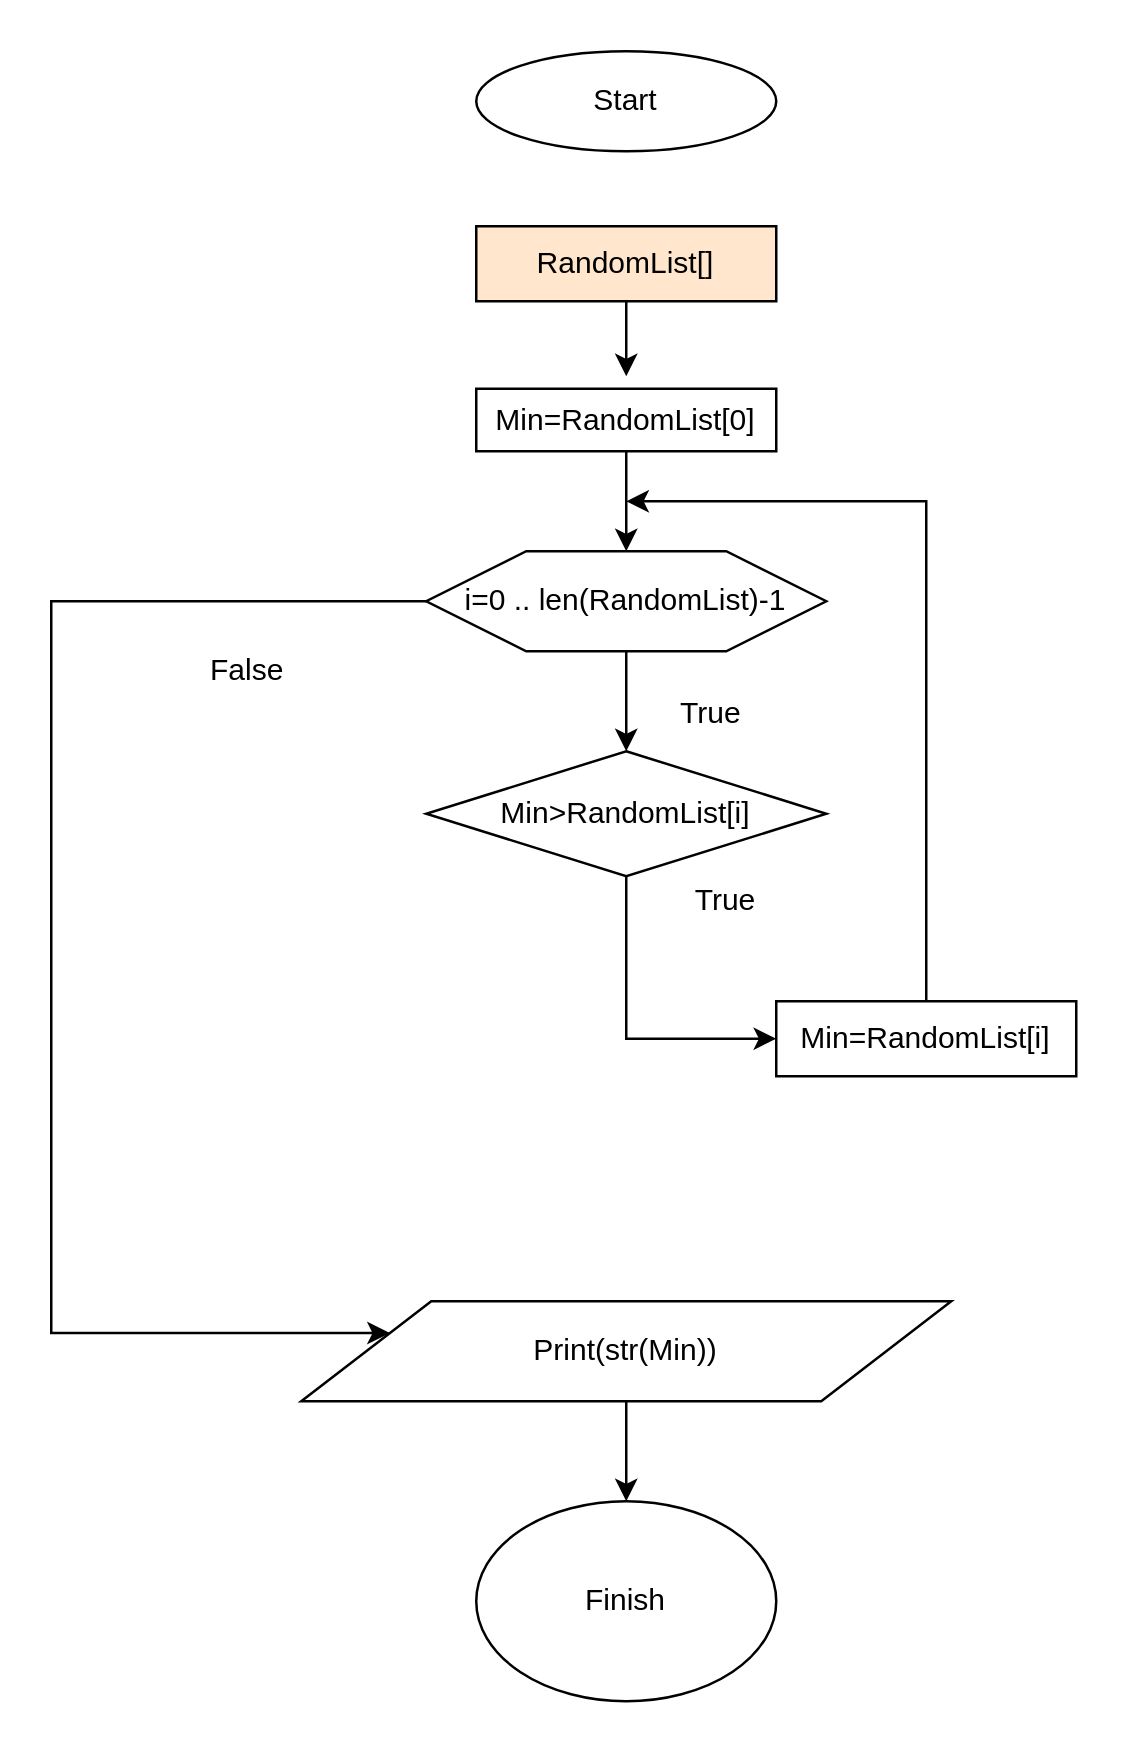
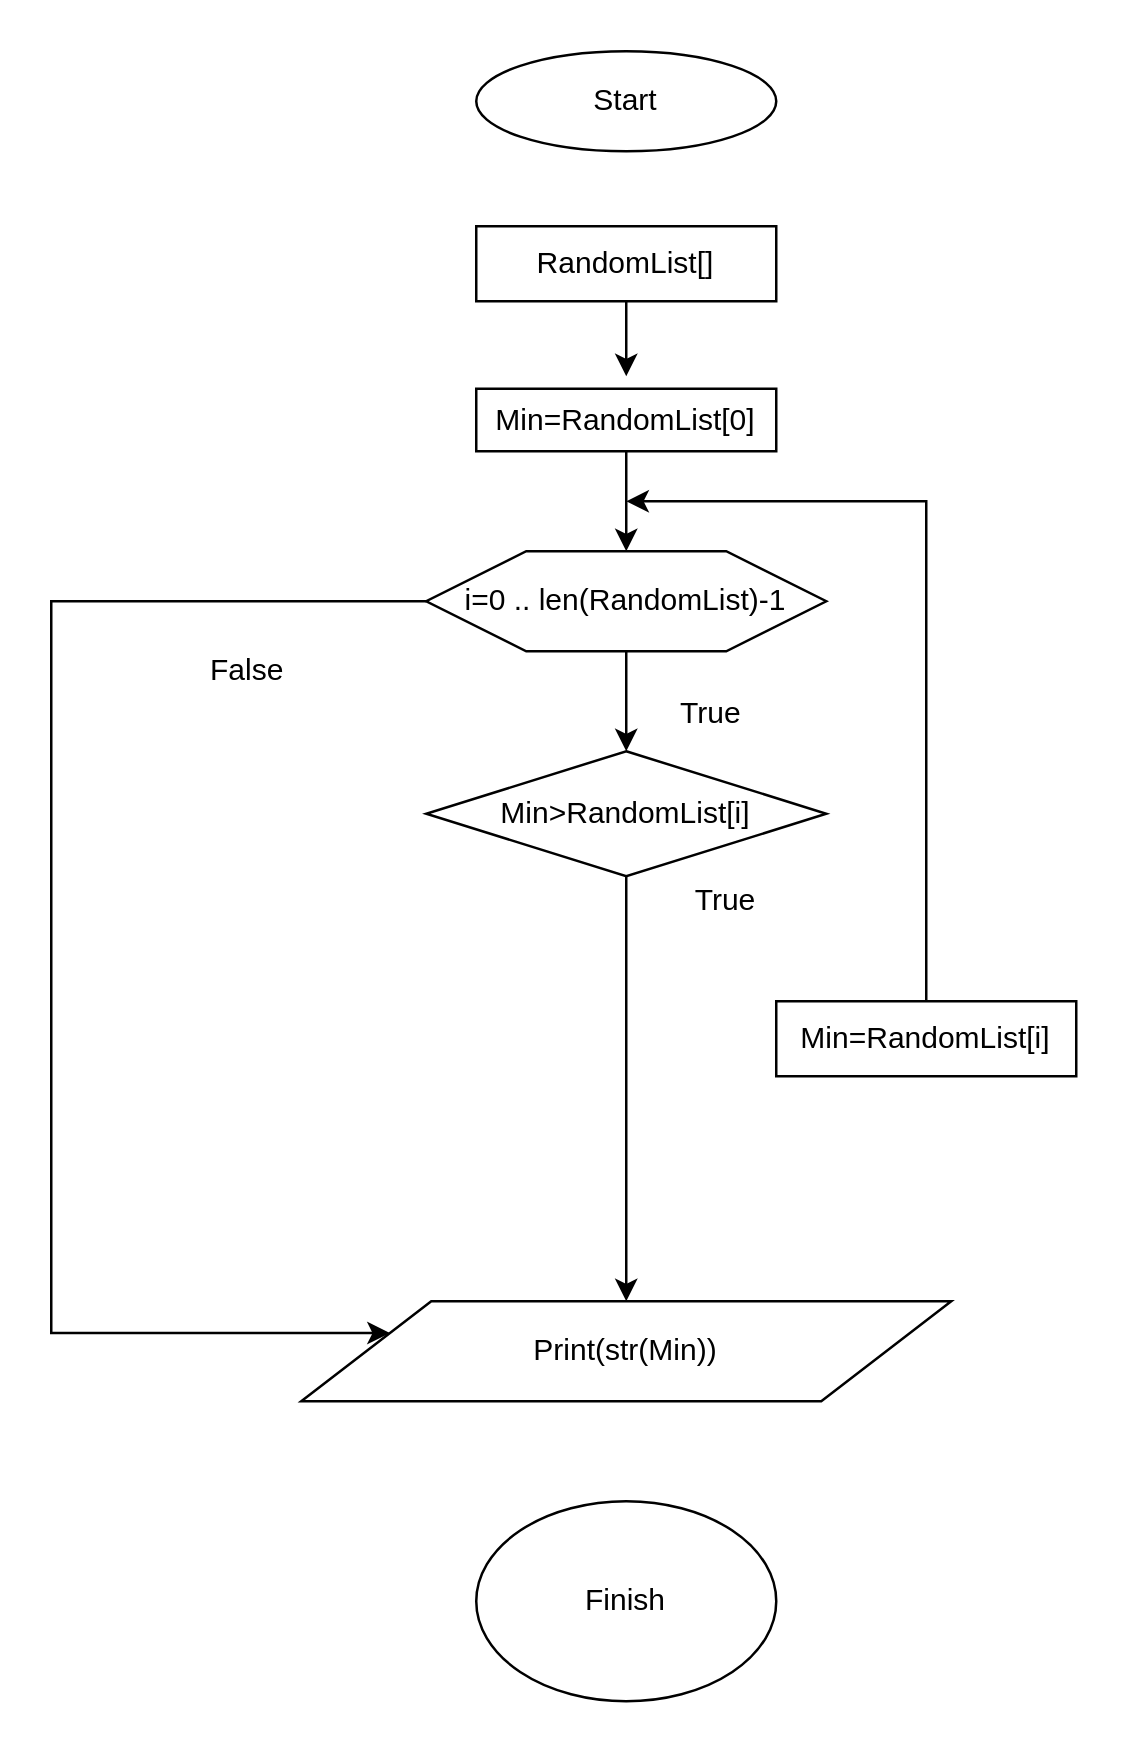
node "RandomList[]": fillcolor #ffe6cc -> #ffffff
edge "Min>RandomList[i]" -> "Min=RandomList[i]": now "Min>RandomList[i]" -> "Print(str(Min))"
edge "Print(str(Min))" -> "Finish": removed
